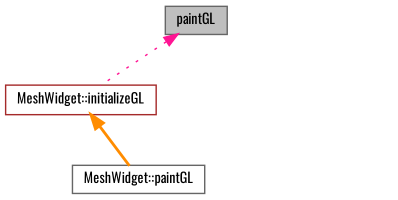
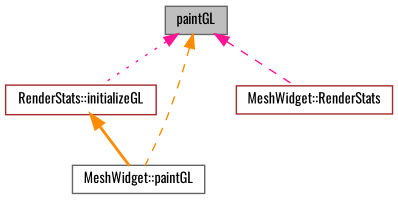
node "MeshWidget::initializeGL": label "MeshWidget::initializeGL" -> "RenderStats::initializeGL"
node "MeshWidget::RenderStats": added
edge "MeshWidget::paintGL" -> "paintGL": added
